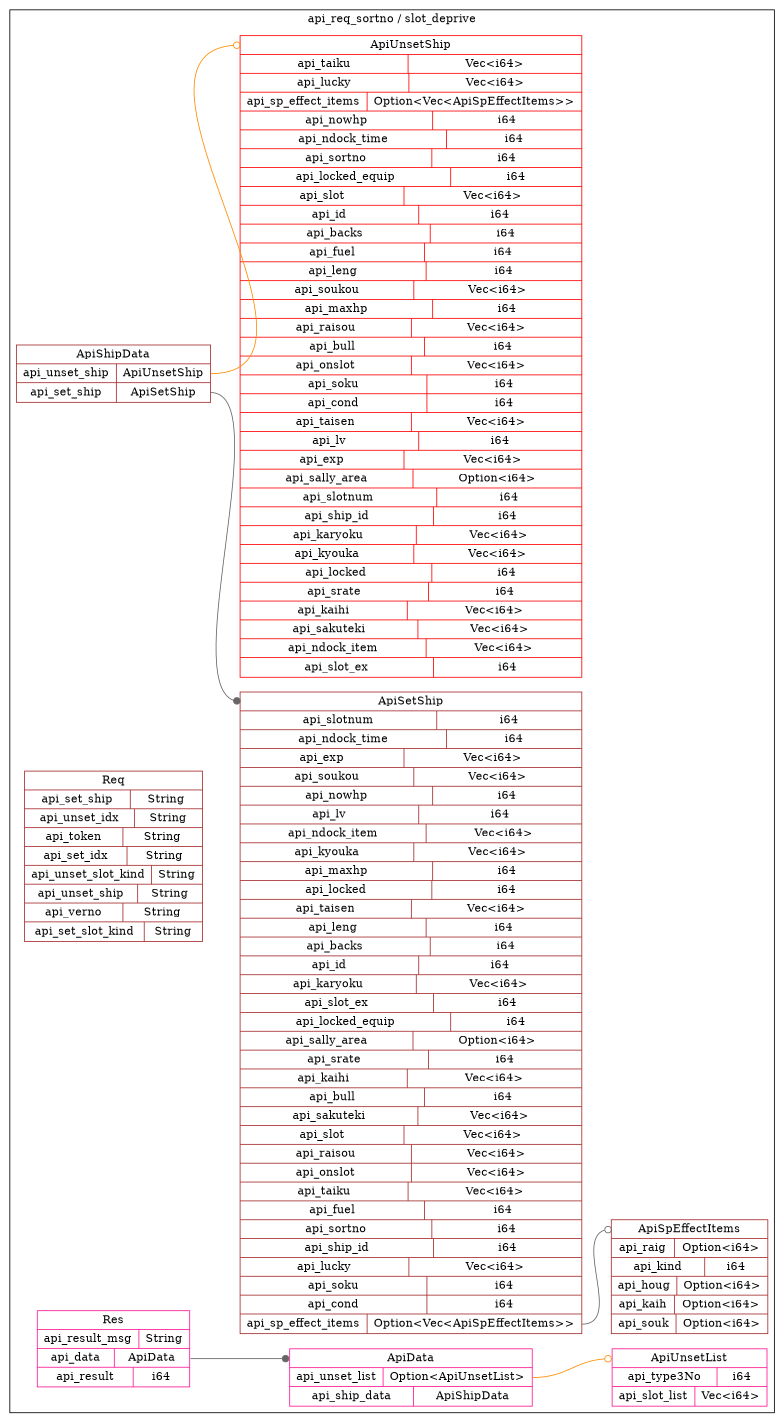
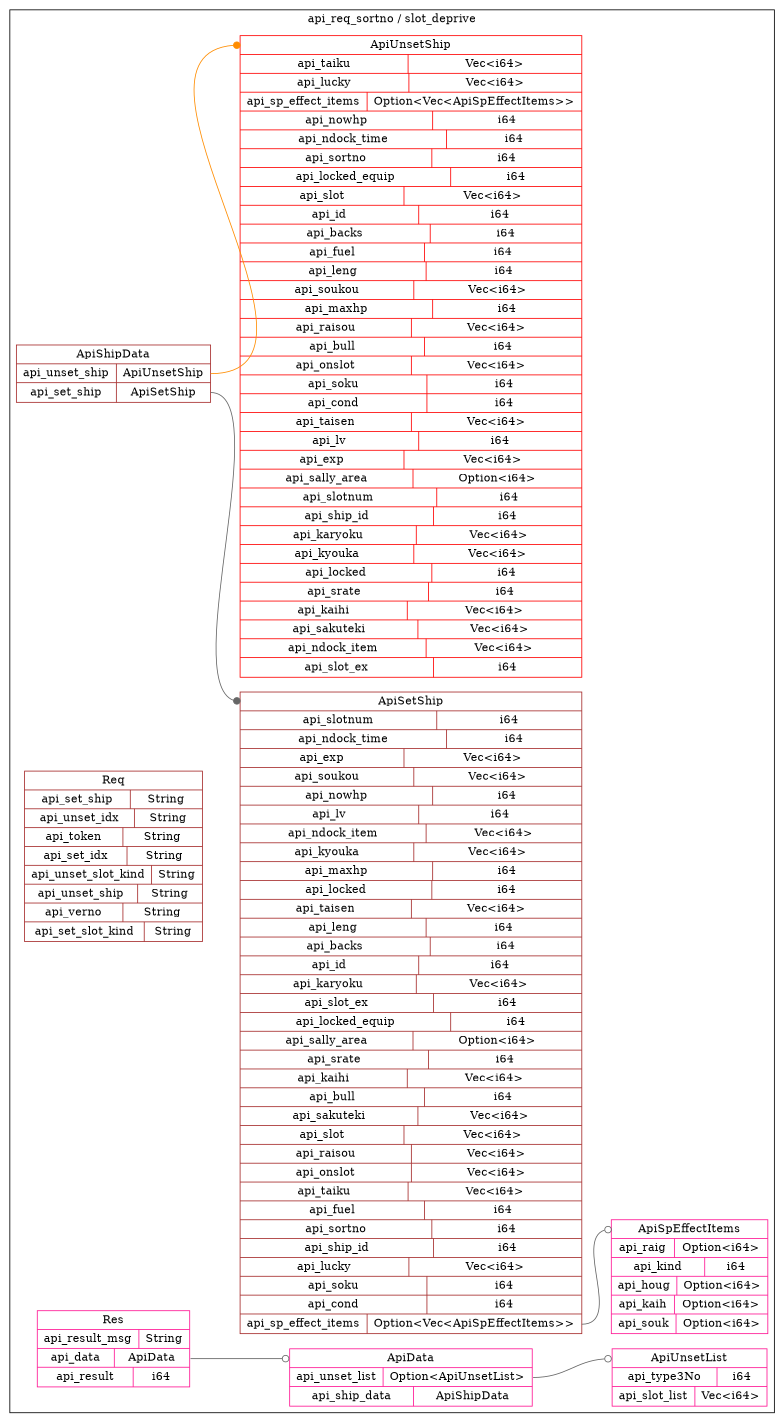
edge "ApiShipData" -> "ApiUnsetShip": arrowhead odot -> dot
node "ApiSpEffectItems": color brown -> deeppink
edge "Res" -> "ApiData": arrowhead dot -> odot
edge "ApiData" -> "ApiUnsetList": color darkorange -> gray40
